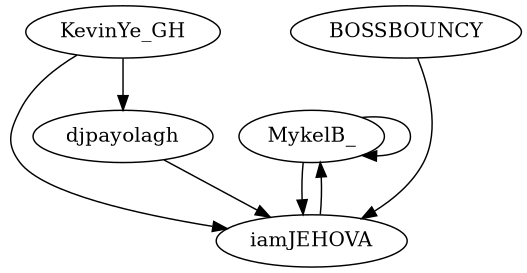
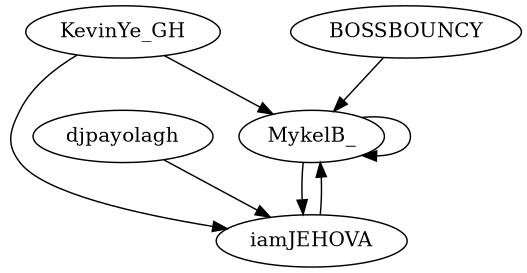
edge "KevinYe_GH" -> "djpayolagh": now "KevinYe_GH" -> "MykelB_"
edge "BOSSBOUNCY" -> "iamJEHOVA": now "BOSSBOUNCY" -> "MykelB_"
